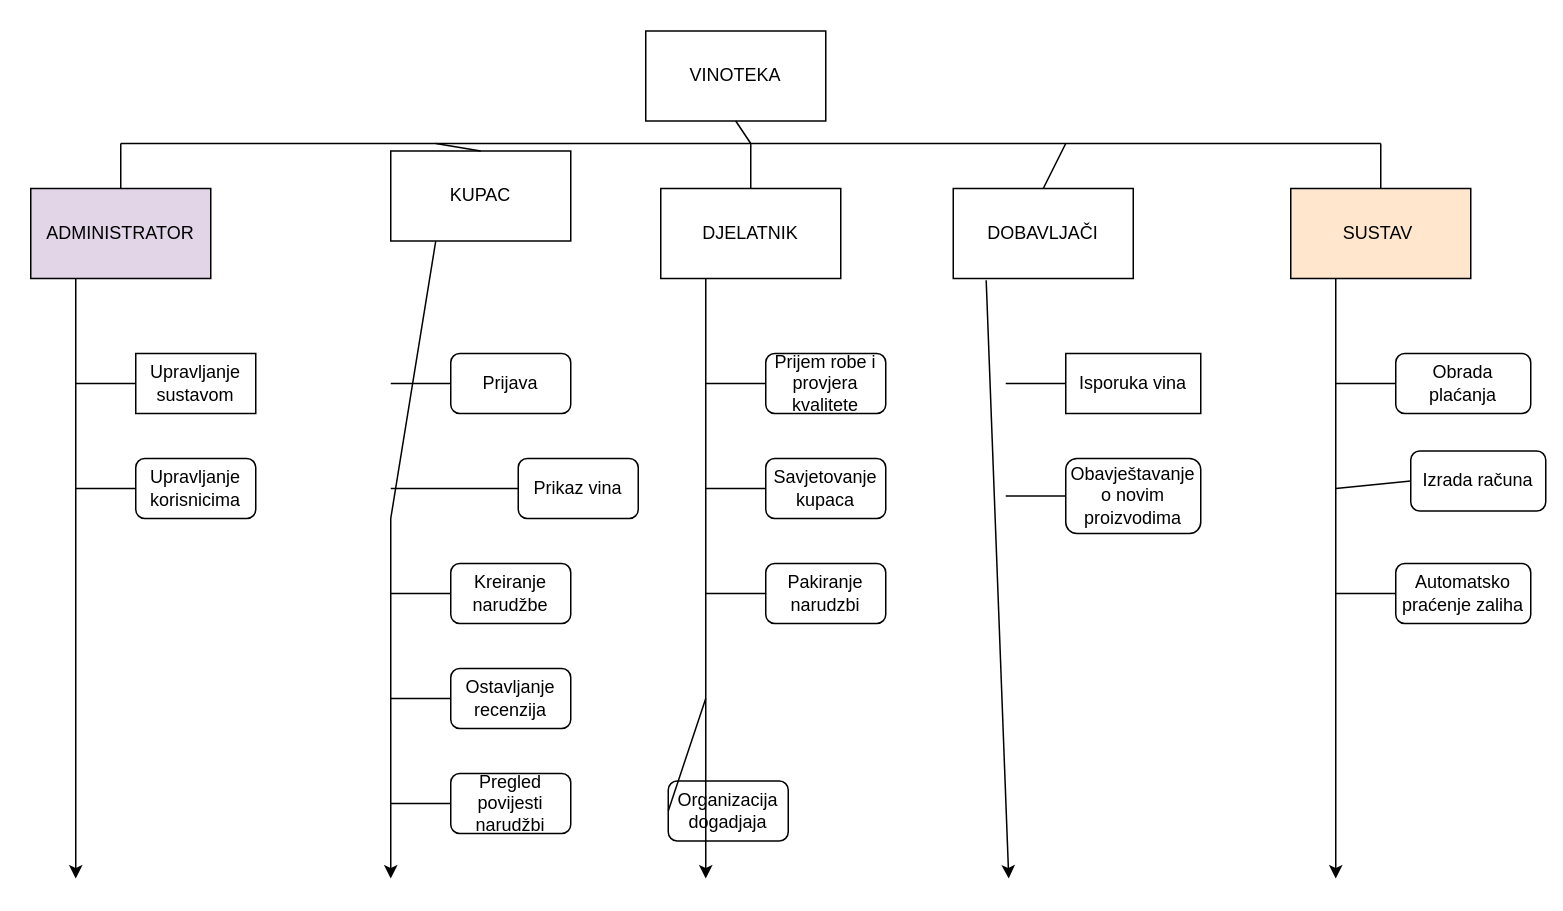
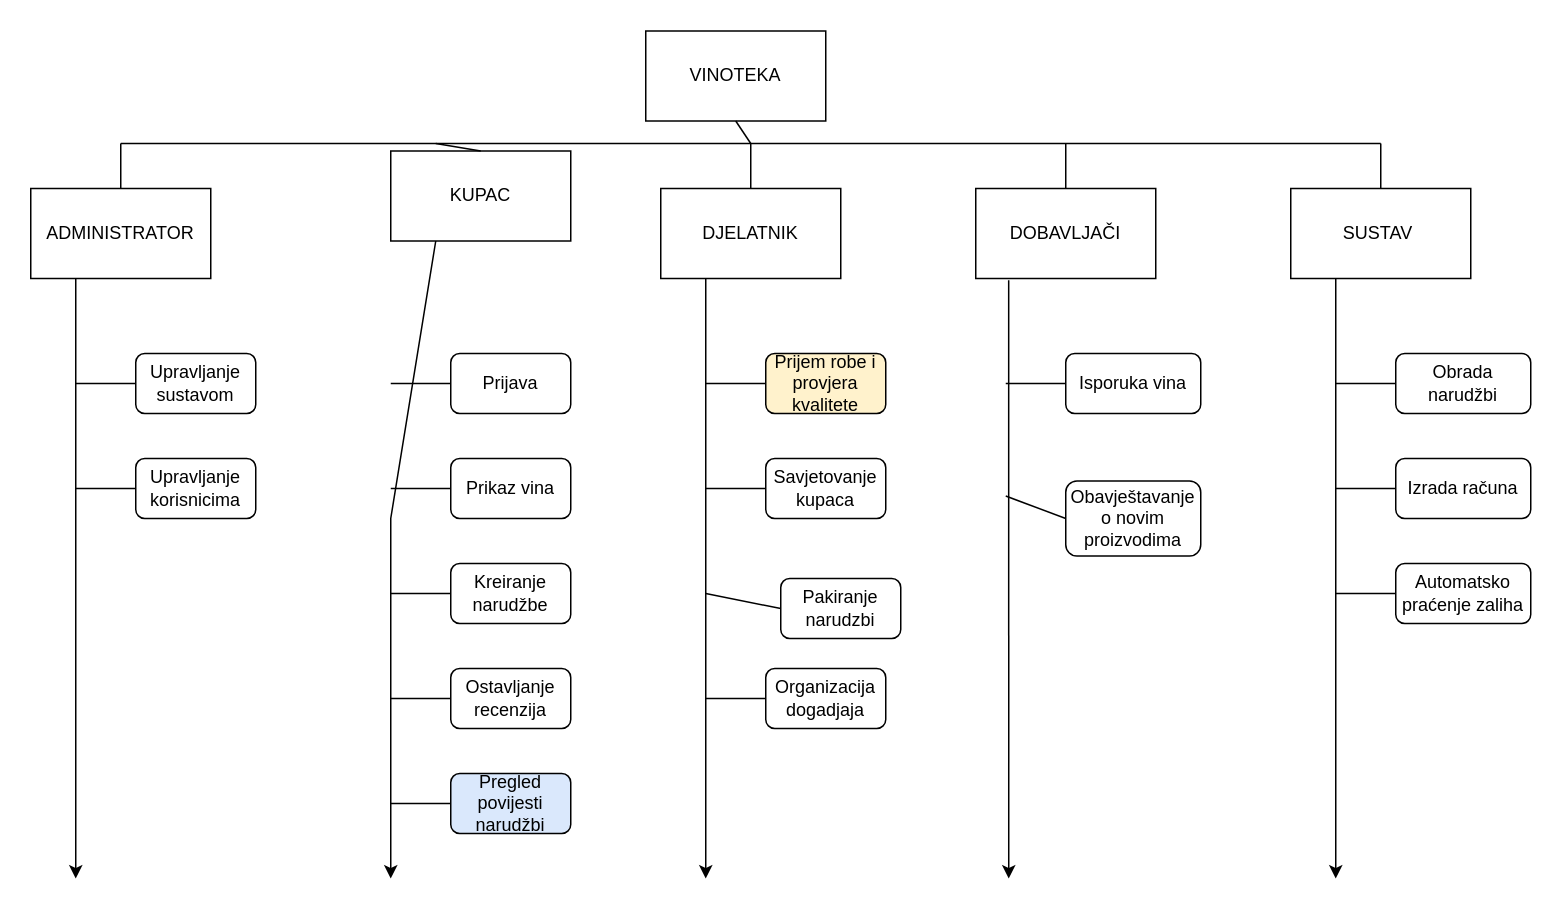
node "ADMINISTRATOR": fillcolor #e1d5e7 -> #ffffff
node "DOBAVLJAČI": moved (1043, 233) -> (1066, 233)
node "SUSTAV": fillcolor #ffe6cc -> #ffffff
node "Upravljanje sustavom": shape rectangle -> rounded rectangle
node "Prijem robe i provjera kvalitete": fillcolor #ffffff -> #fff2cc
node "Isporuka vina": shape rectangle -> rounded rectangle
node "Obrada plaćanja": label "Obrada plaćanja" -> "Obrada narudžbi"
node "Izrada računa": moved (1478, 481) -> (1463, 488)
node "Prikaz vina": moved (578, 488) -> (511, 488)
node "Obavještavanje o novim proizvodima": moved (1133, 496) -> (1133, 518)
node "Pakiranje narudzbi": moved (826, 593) -> (841, 608)
node "Pregled povijesti narudžbi": fillcolor #ffffff -> #dae8fc
node "Organizacija dogadjaja": moved (728, 811) -> (826, 698)
